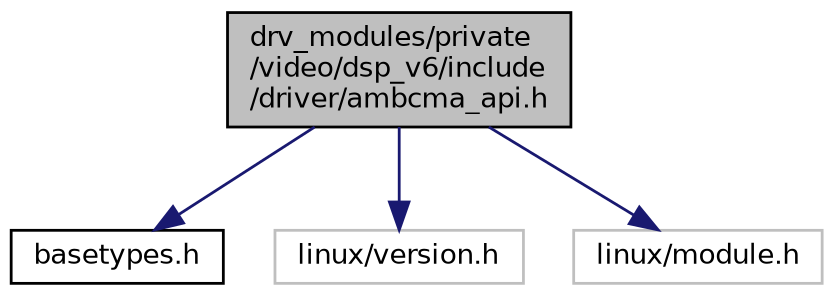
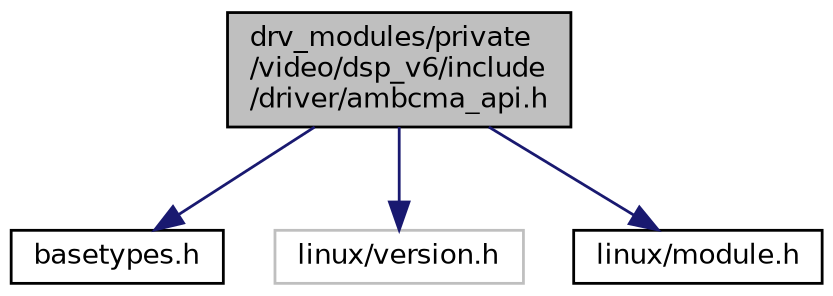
node "linux/module.h": color grey75 -> black
